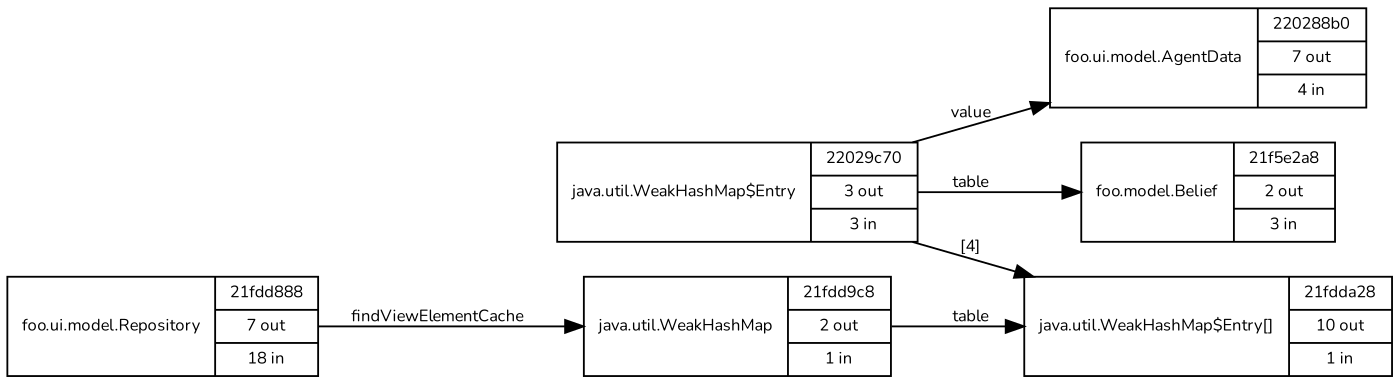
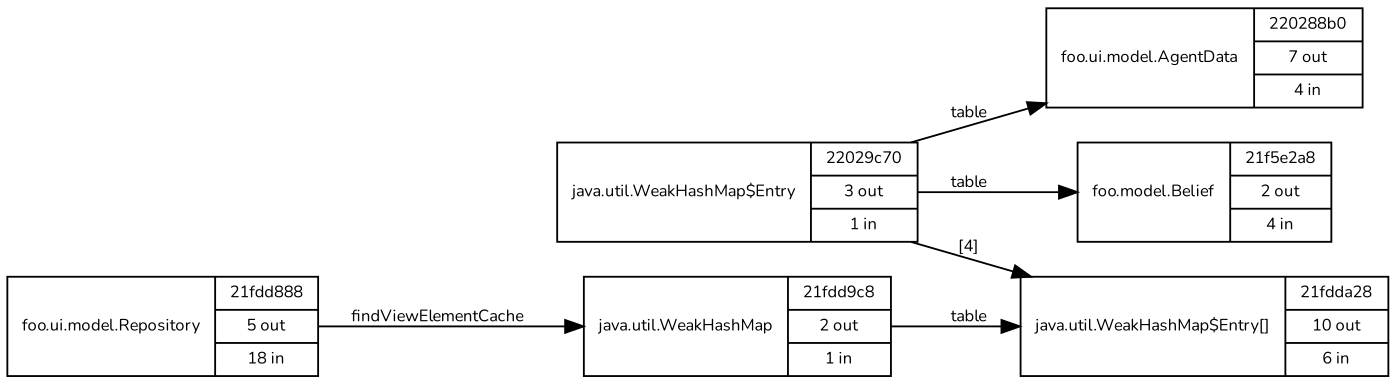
edge "java.util.WeakHashMap$Entry" -> "foo.ui.model.AgentData": label "value" -> "table"
node "java.util.WeakHashMap$Entry": text "3 in" -> "1 in"
node "foo.model.Belief": text "3 in" -> "4 in"
node "foo.ui.model.Repository": text "7 out" -> "5 out"
node "java.util.WeakHashMap$Entry[]": text "1 in" -> "6 in"
